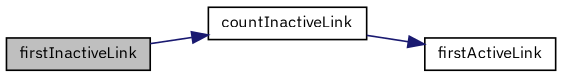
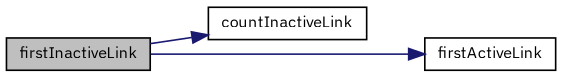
edge "countInactiveLink" -> "firstActiveLink": now "firstInactiveLink" -> "firstActiveLink"
